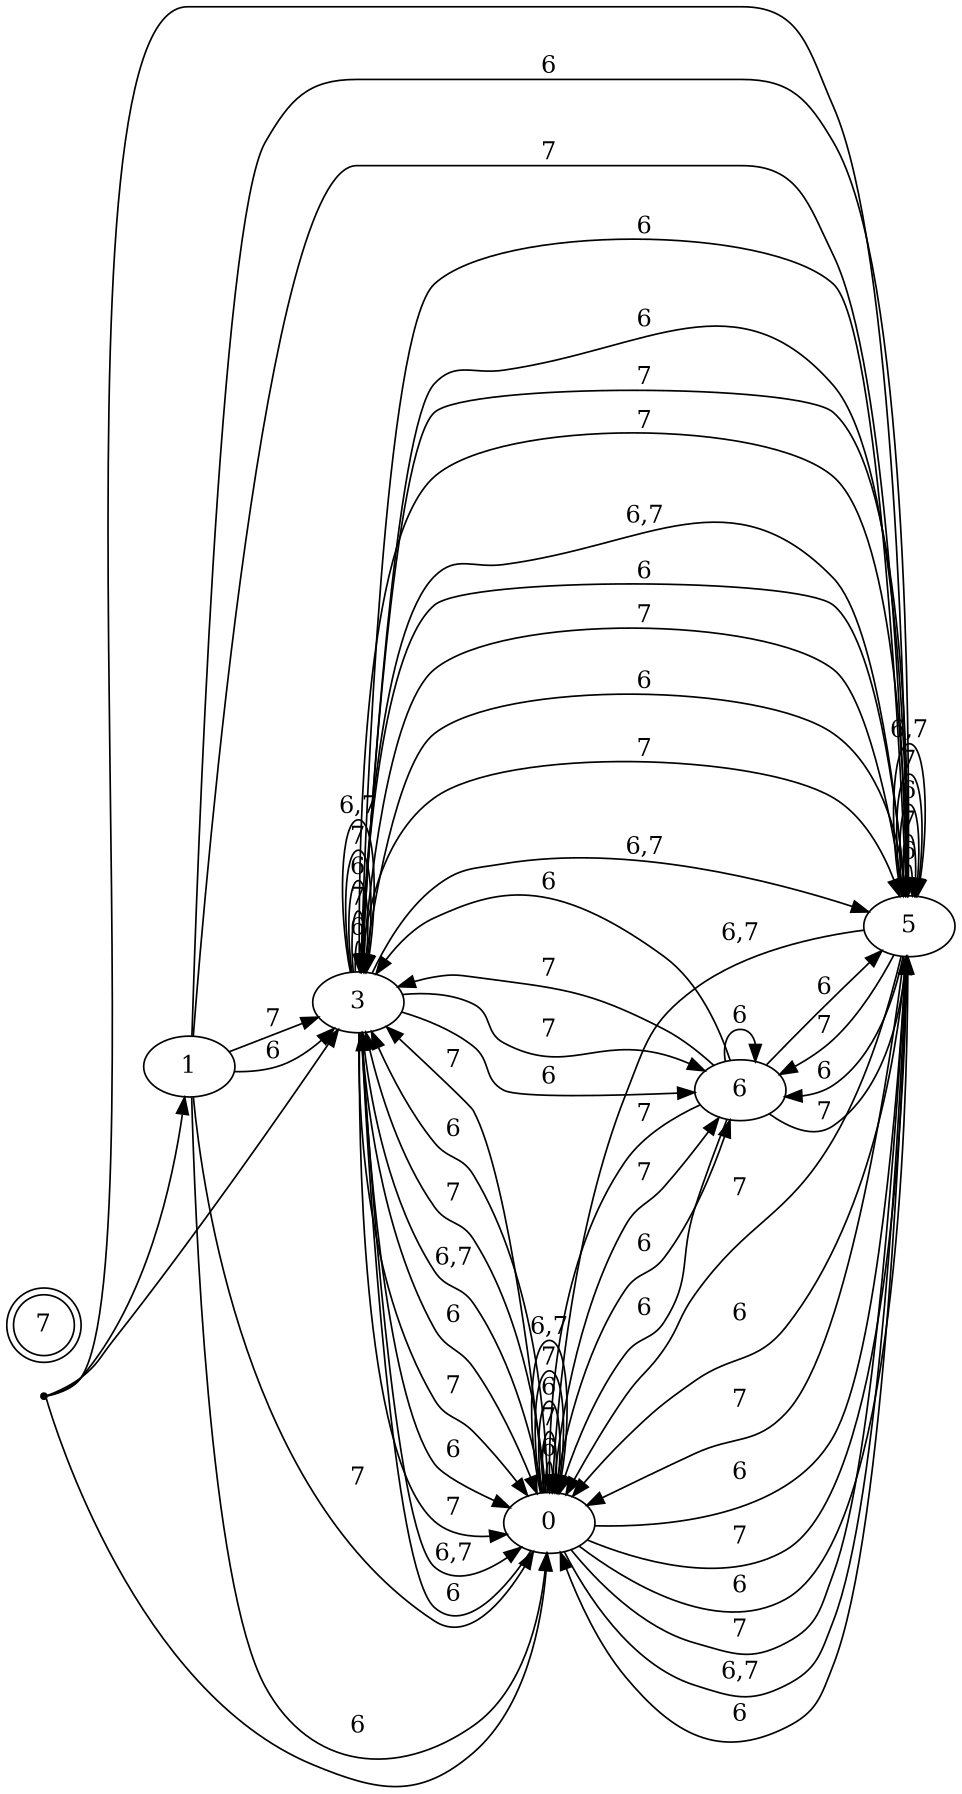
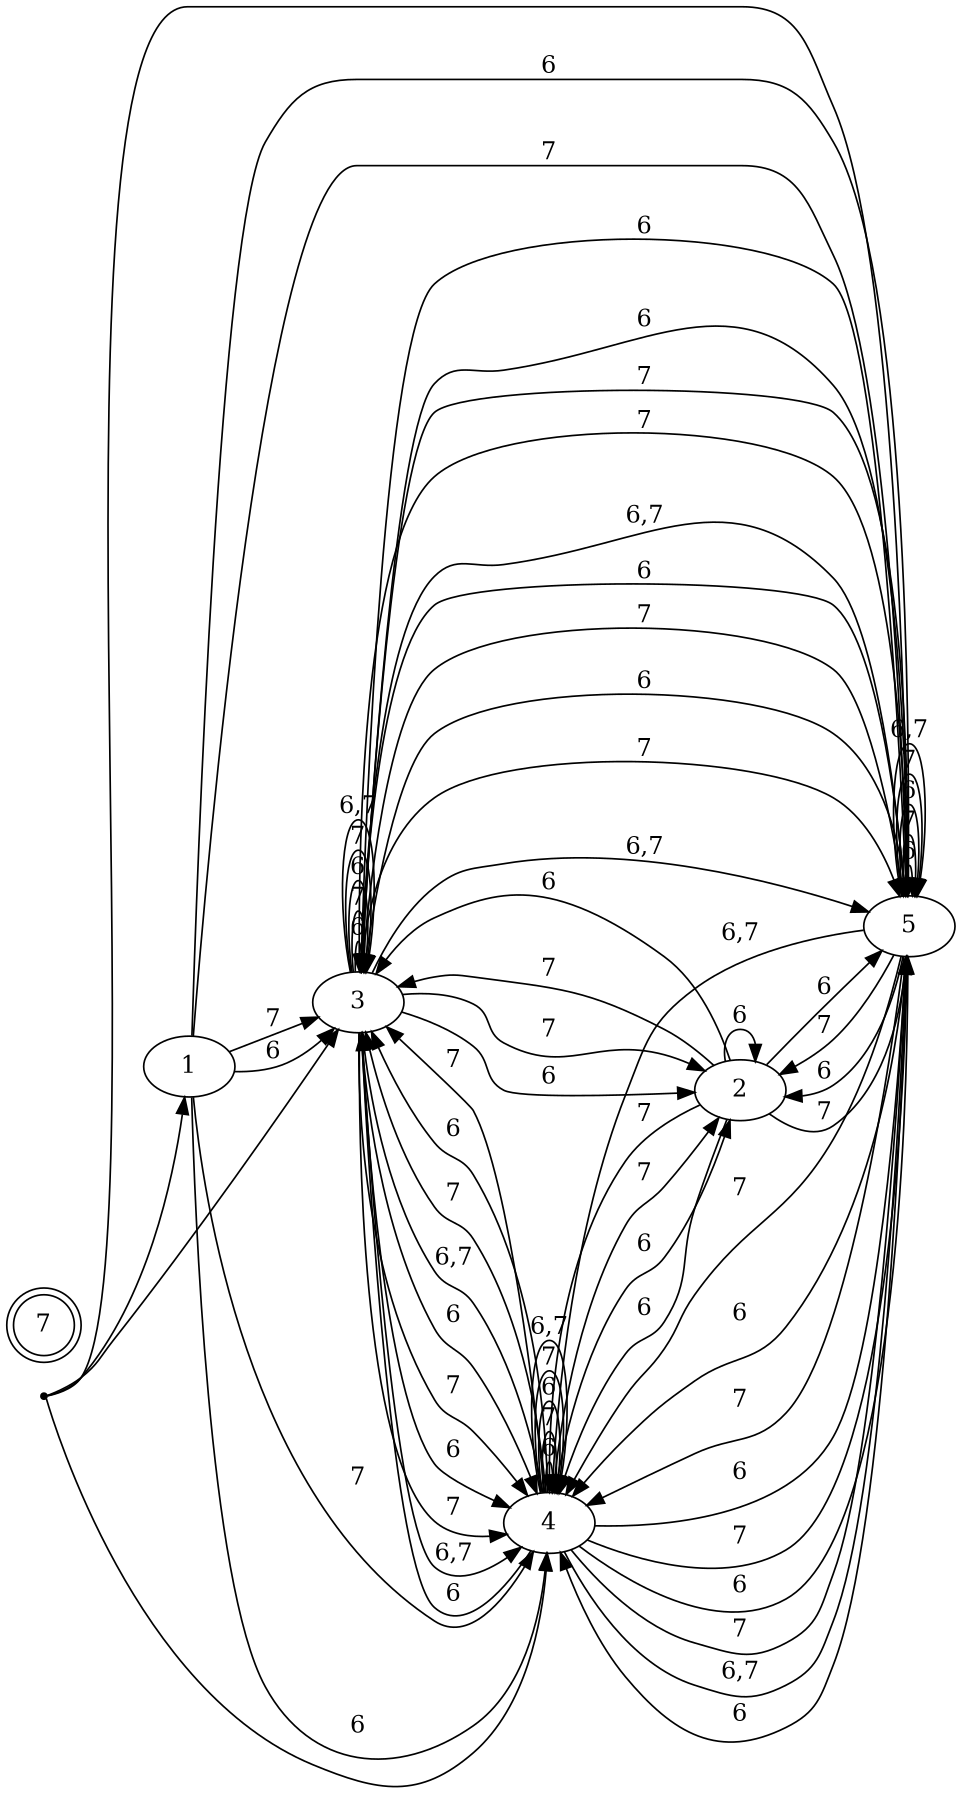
node "6": label "6" -> "2"
node "0": label "0" -> "4"
